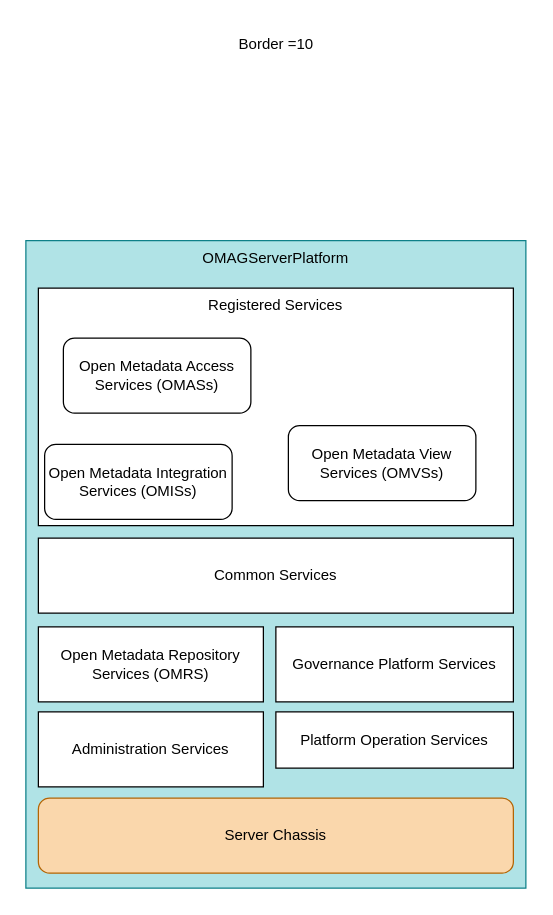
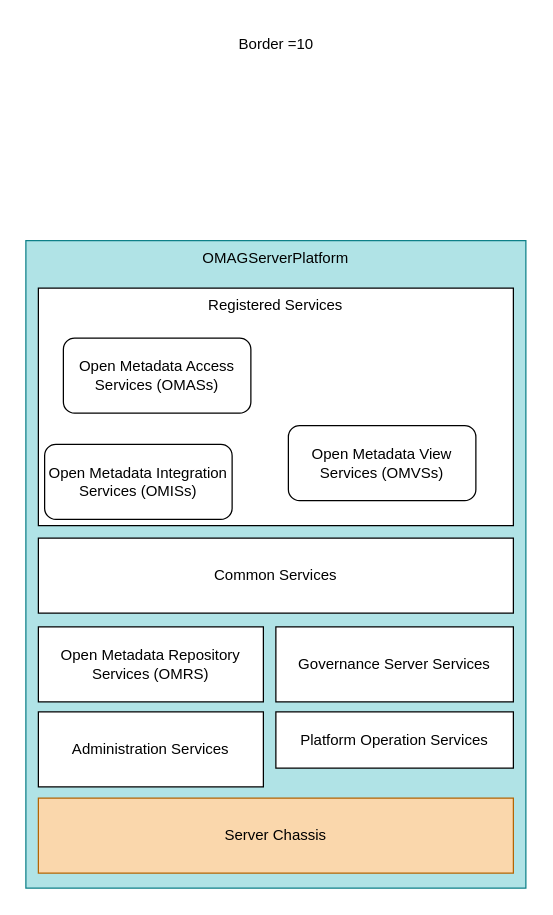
node "Governance Platform Services": label "Governance Platform Services" -> "Governance Server Services"
node "Server Chassis": shape rounded rectangle -> rectangle
